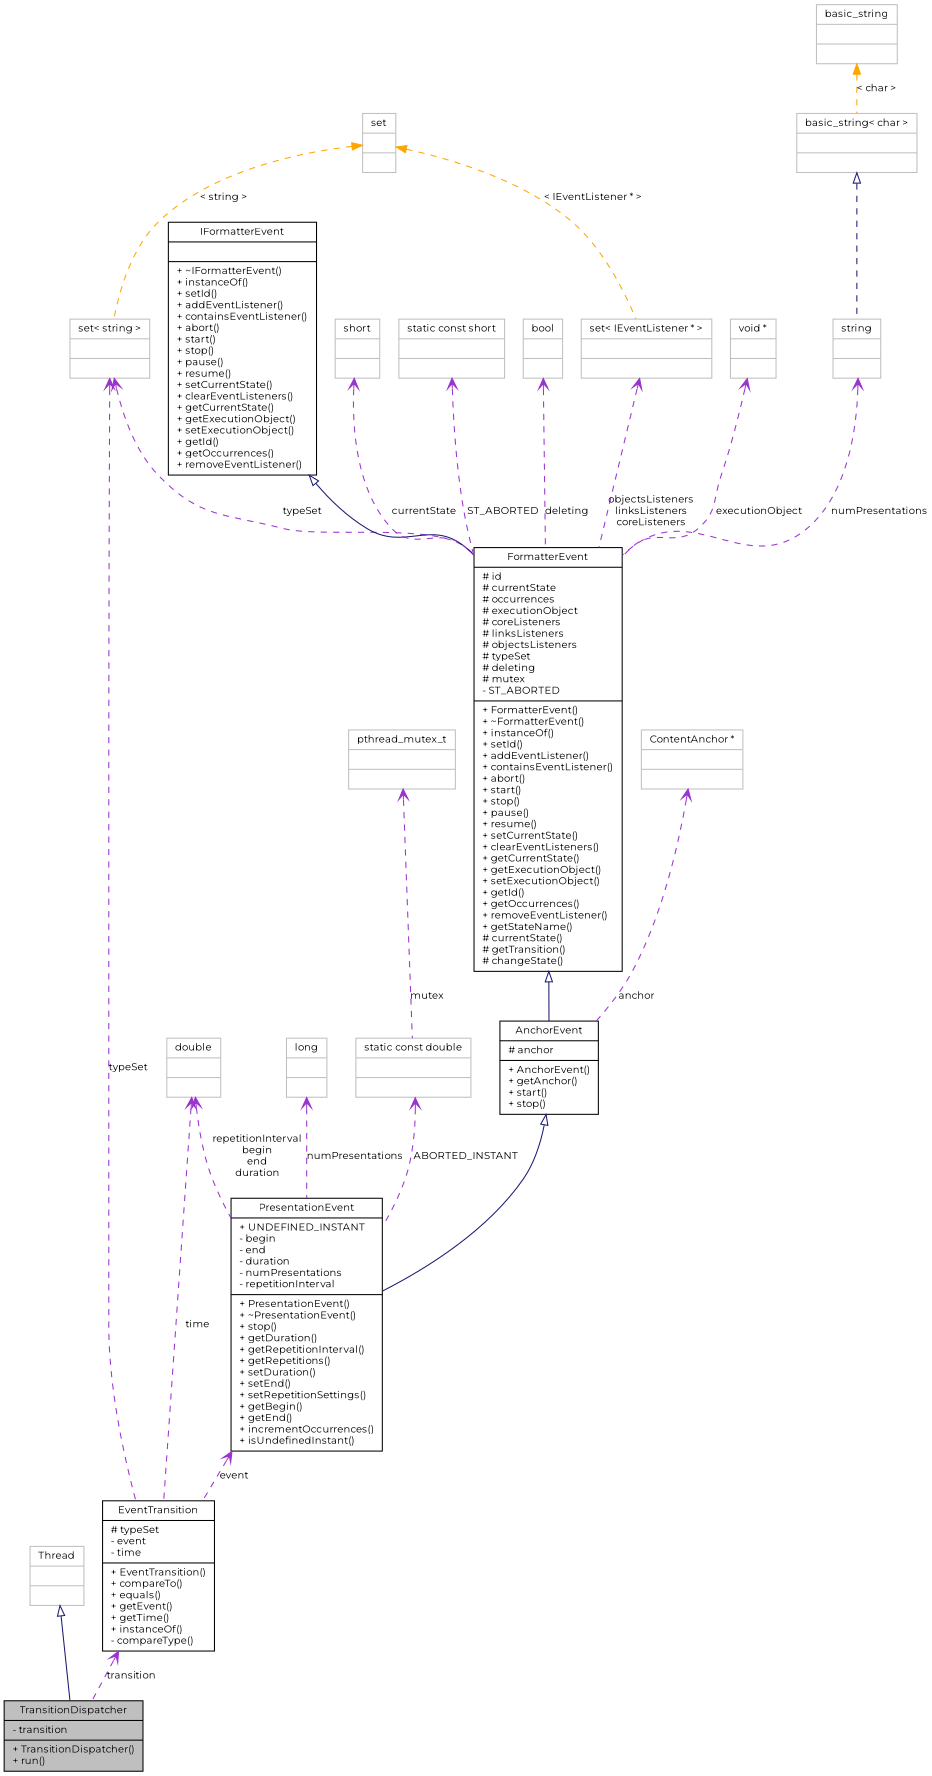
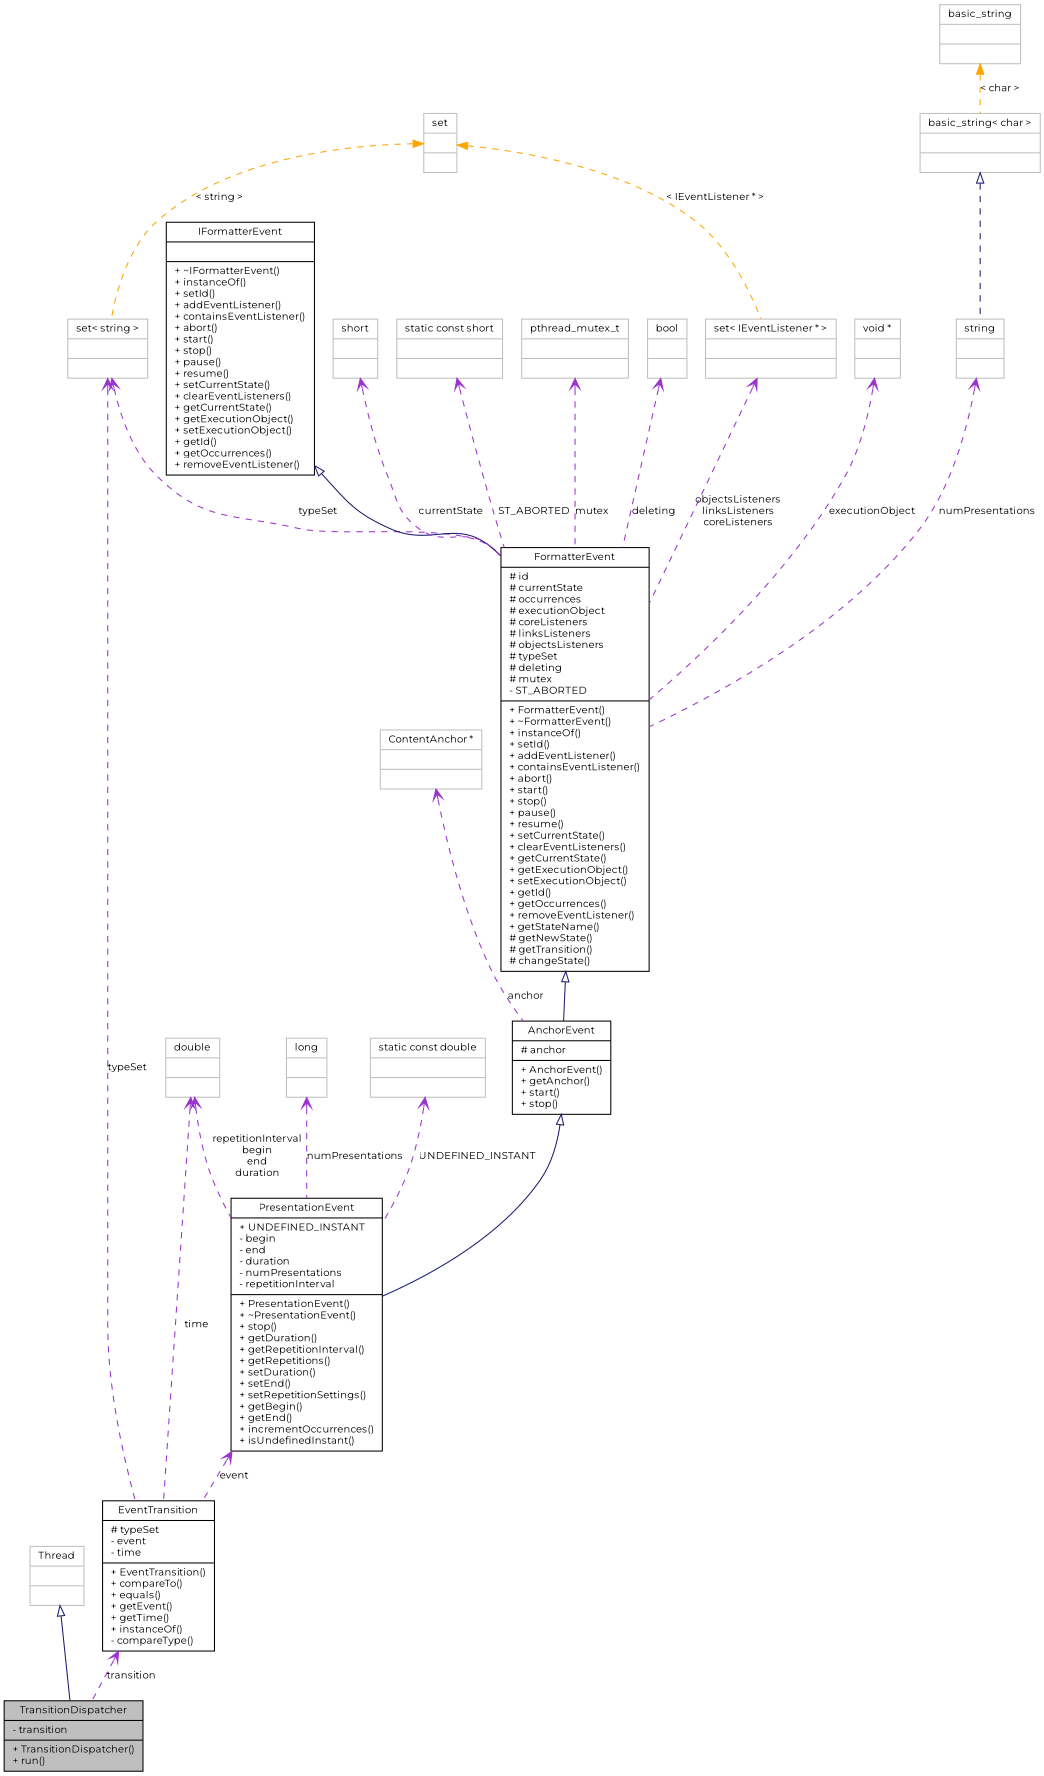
edge "static const double" -> "pthread_mutex_t": now "FormatterEvent" -> "pthread_mutex_t"
node "FormatterEvent": text "# currentState()" -> "# getNewState()"
edge "PresentationEvent" -> "static const double": label "ABORTED_INSTANT" -> "UNDEFINED_INSTANT"
